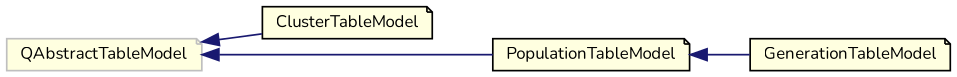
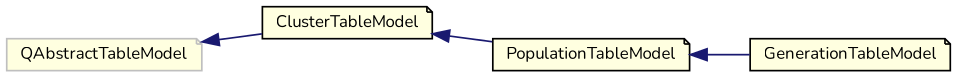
edge "PopulationTableModel" -> "QAbstractTableModel": now "PopulationTableModel" -> "ClusterTableModel"
